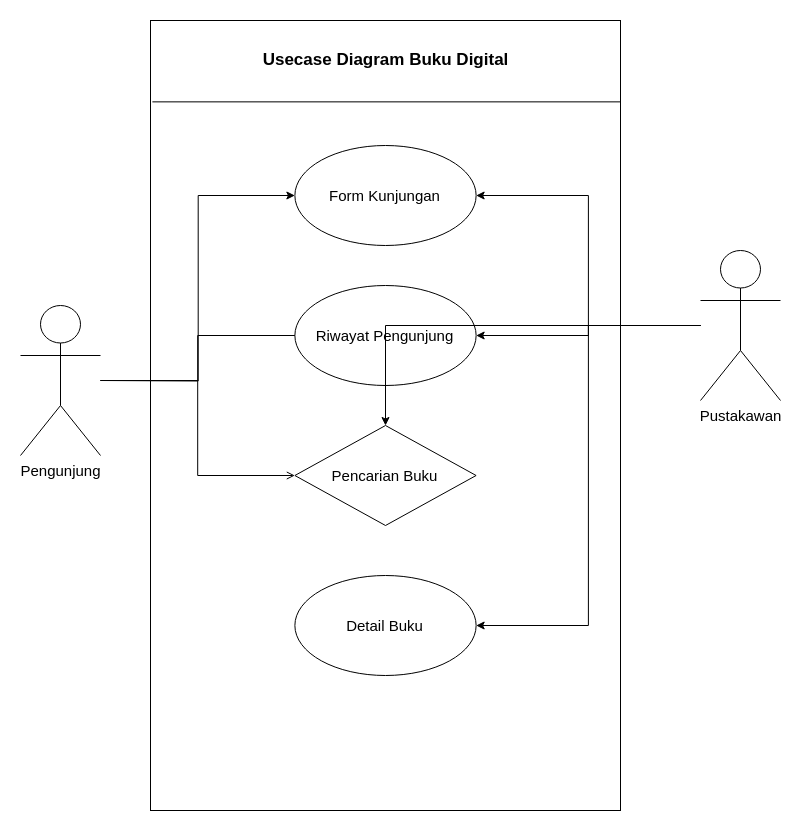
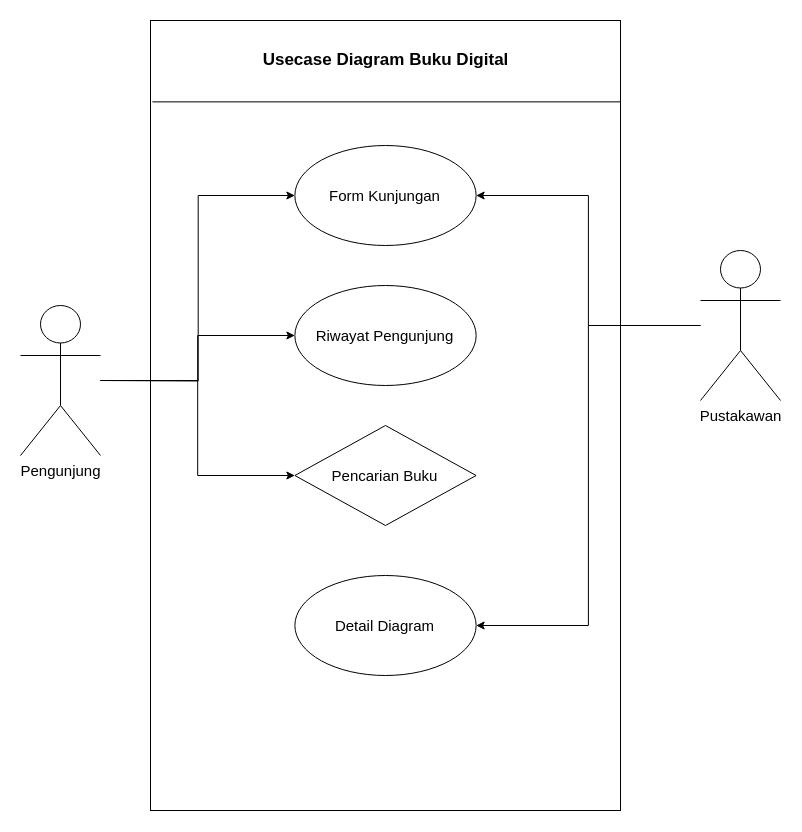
edge "Pustakawan" -> "Pencarian Buku": removed
edge "Riwayat Pengunjung" -- "Pengunjung": arrowhead none -> classic
edge "Pustakawan" -> "Riwayat Pengunjung": removed
edge "Pengunjung" -> "Pencarian Buku": arrowhead open -> classic
node "Detail Buku": label "Detail Buku" -> "Detail Diagram"
